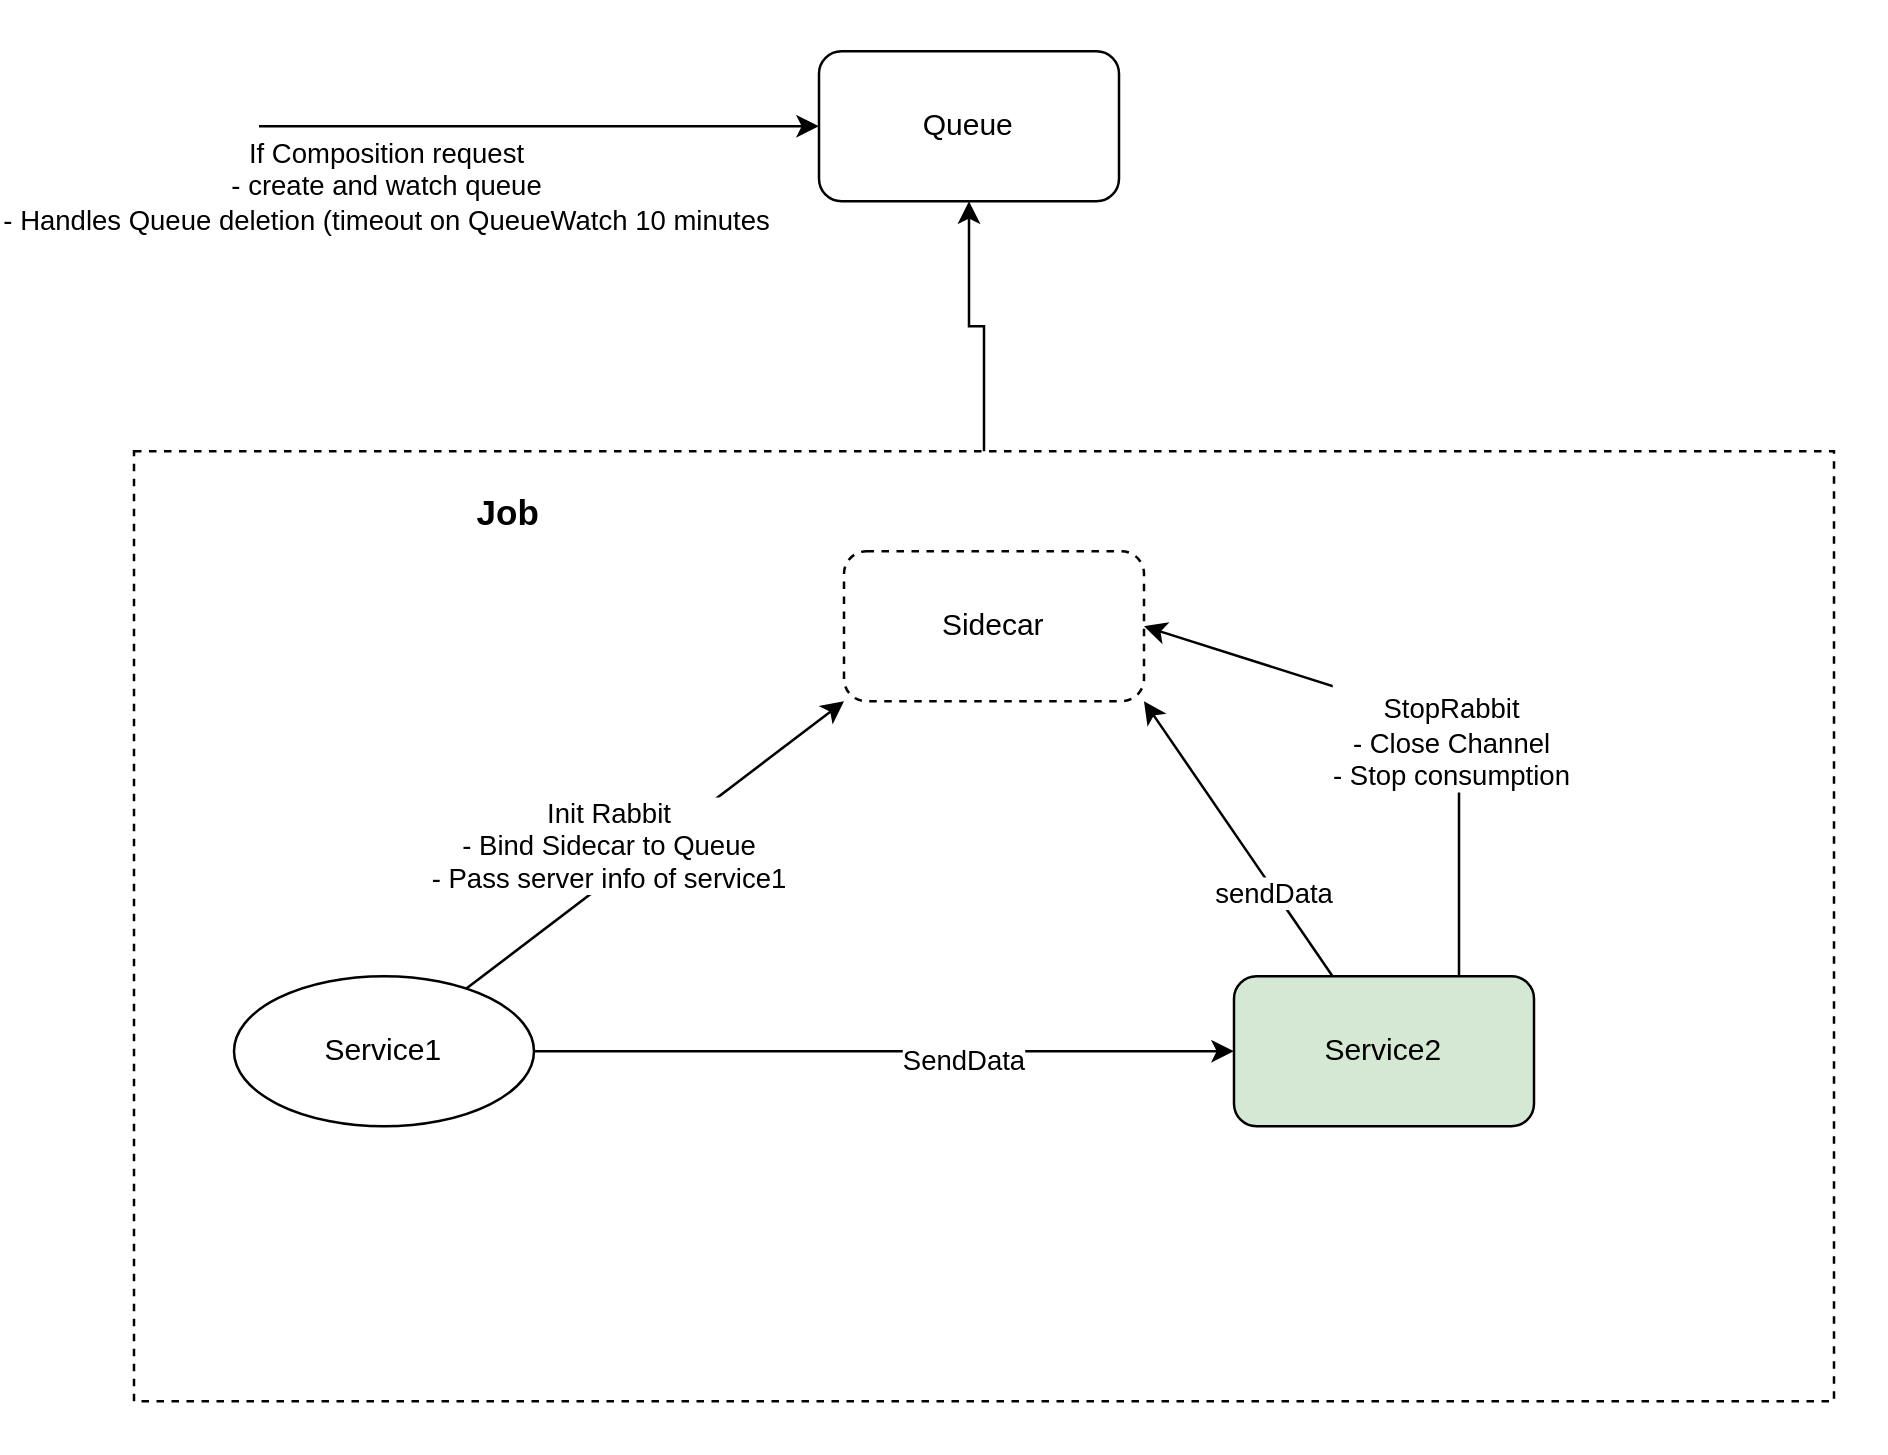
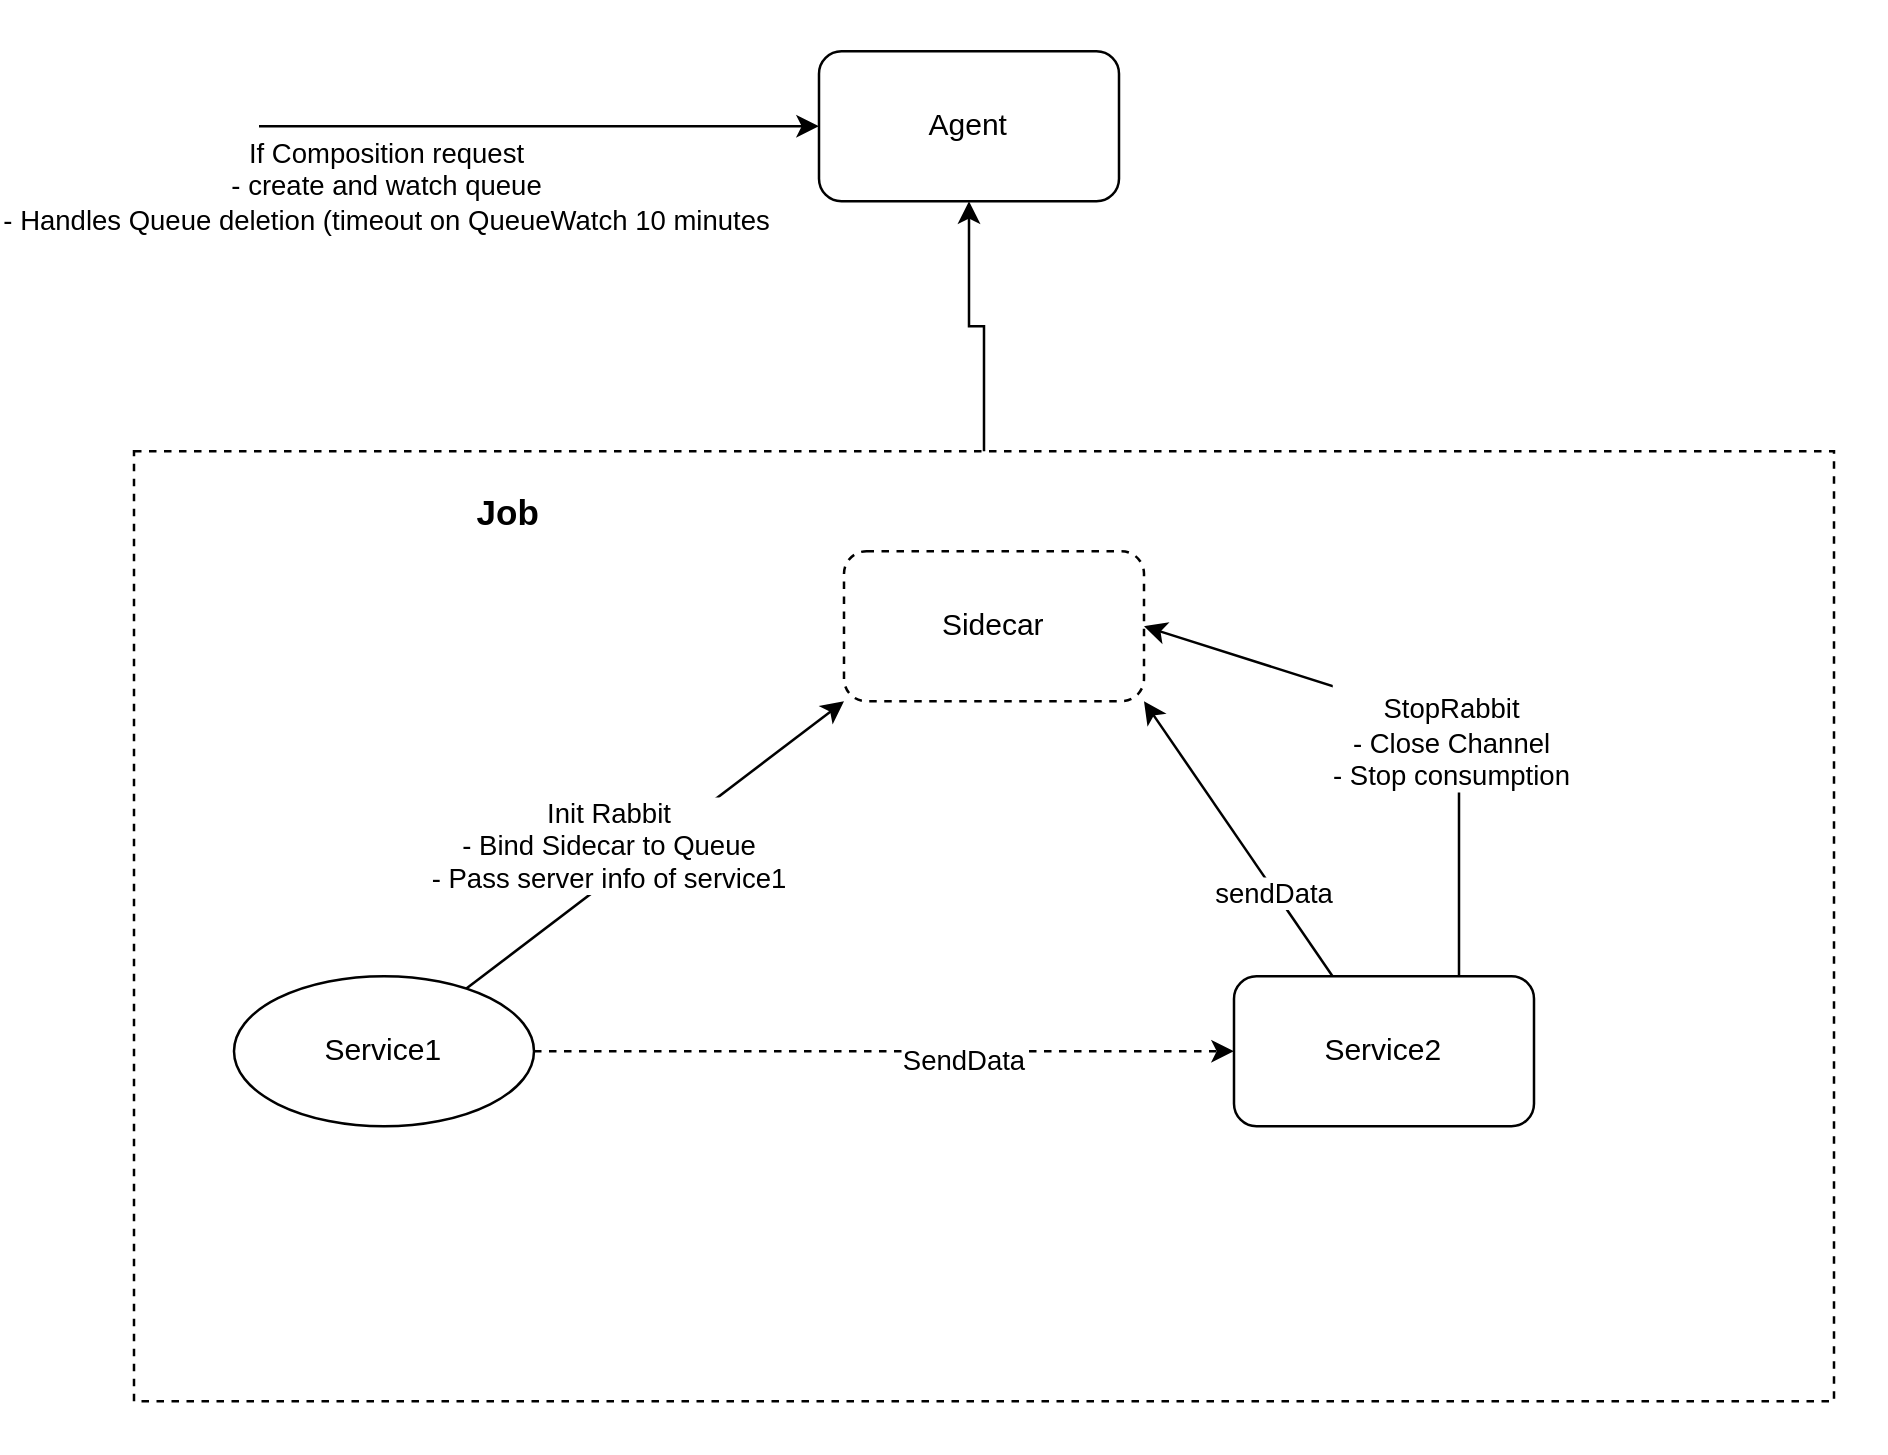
node "Queue": label "Queue" -> "Agent"
edge "Service1" -> "Service2": style solid -> dashed
node "Service2": fillcolor #d5e8d4 -> #ffffff
